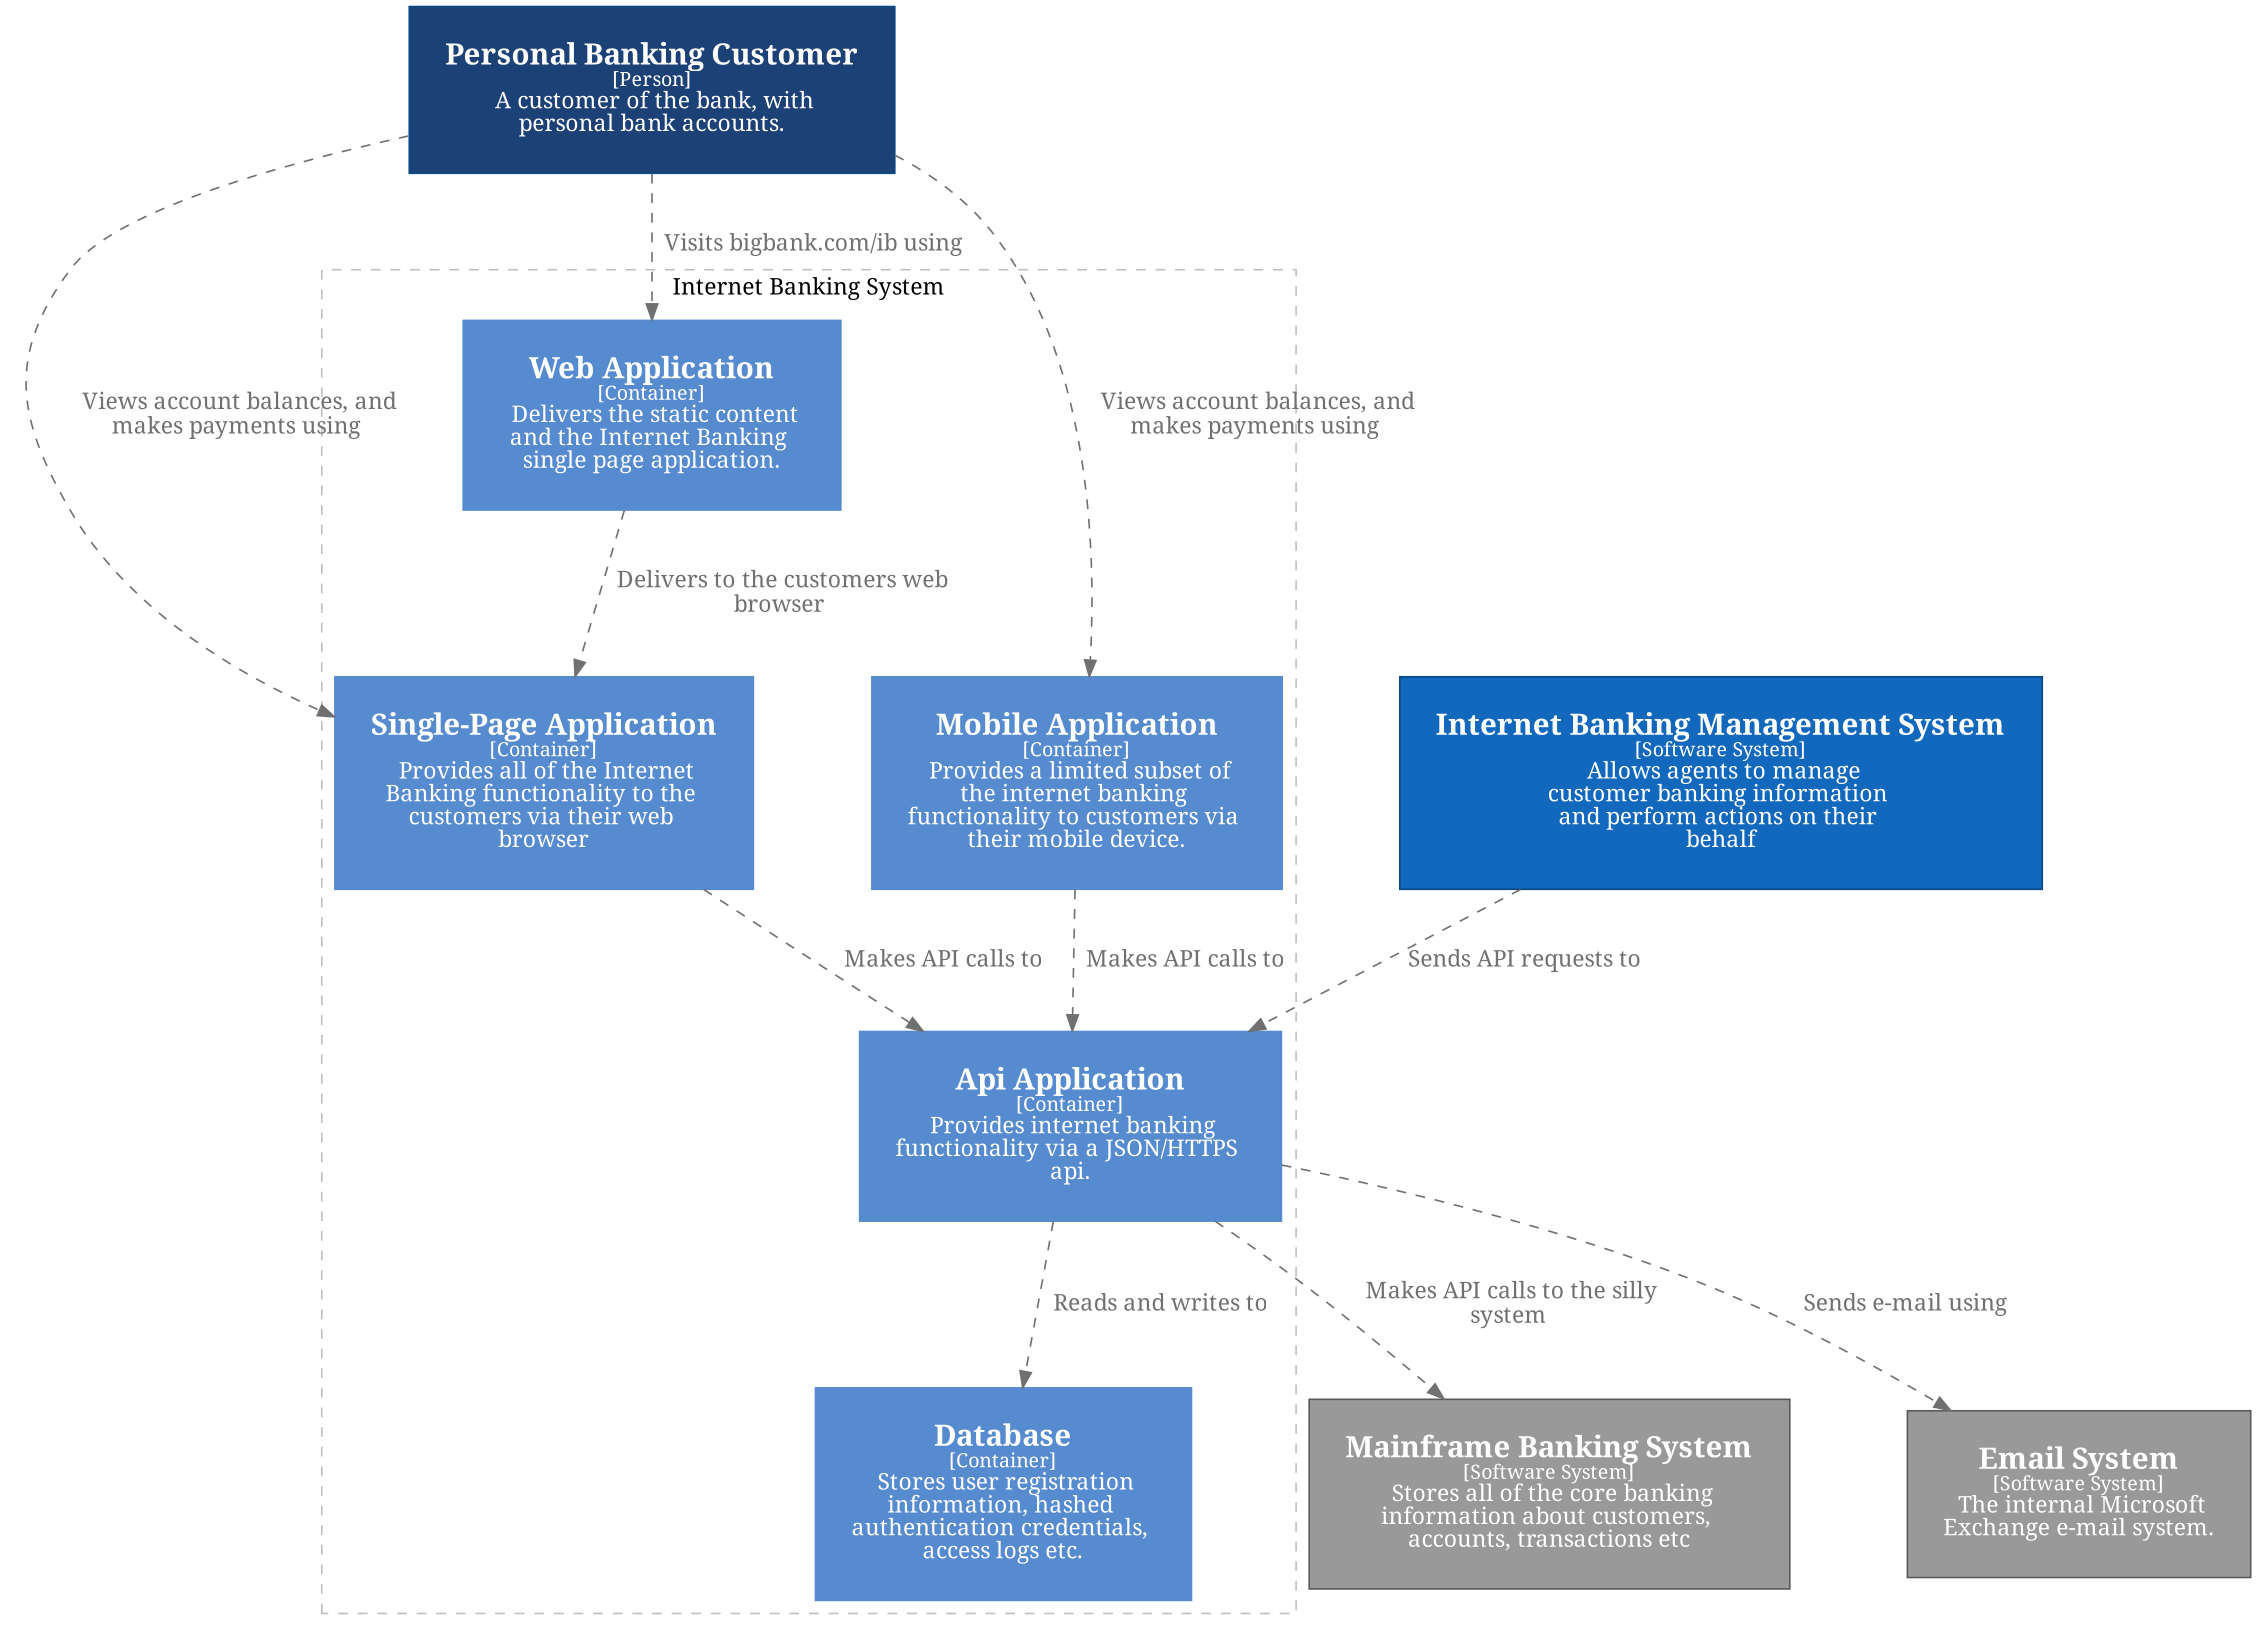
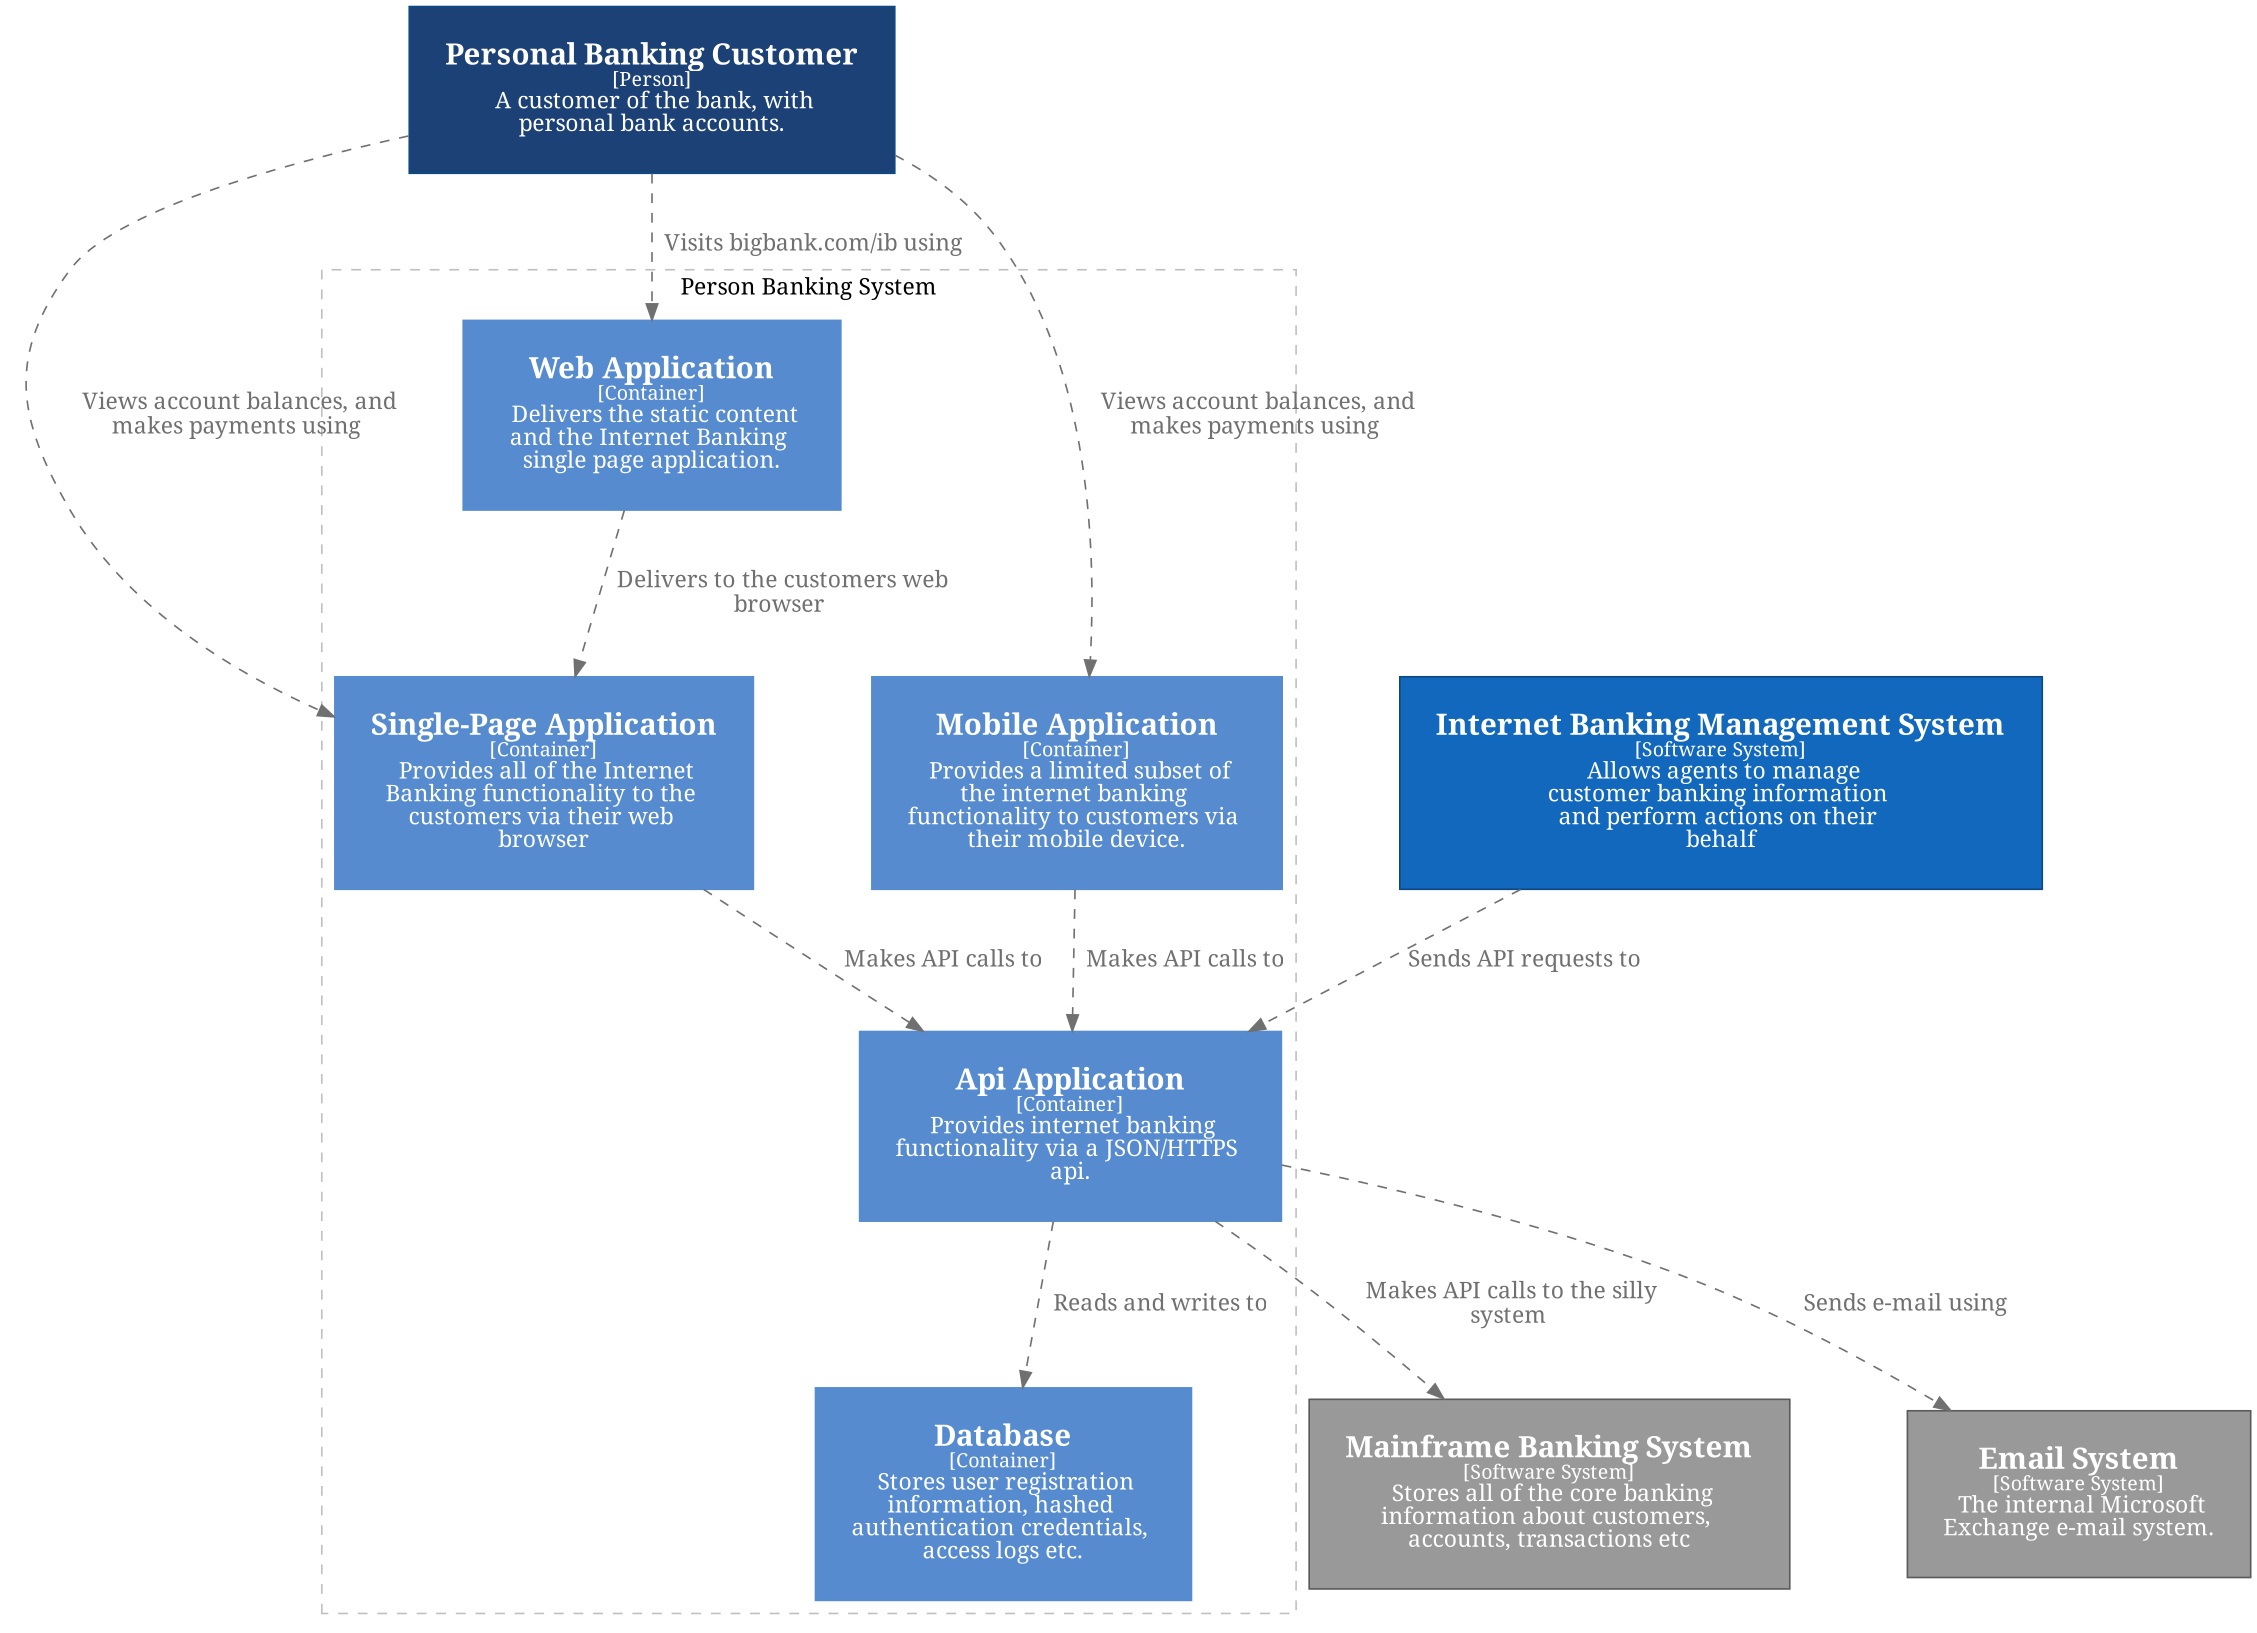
cluster "Internet Banking System": label "Internet Banking System" -> "Person Banking System"
